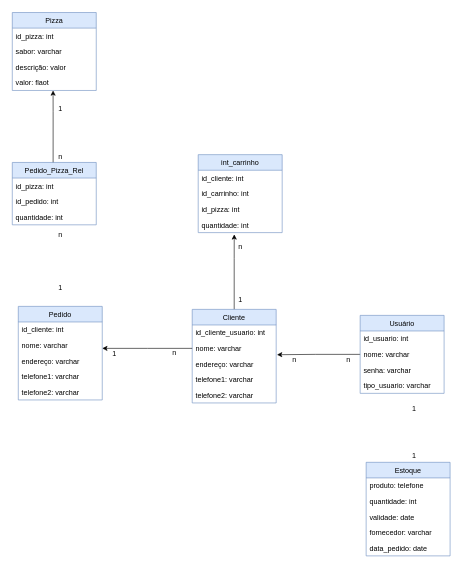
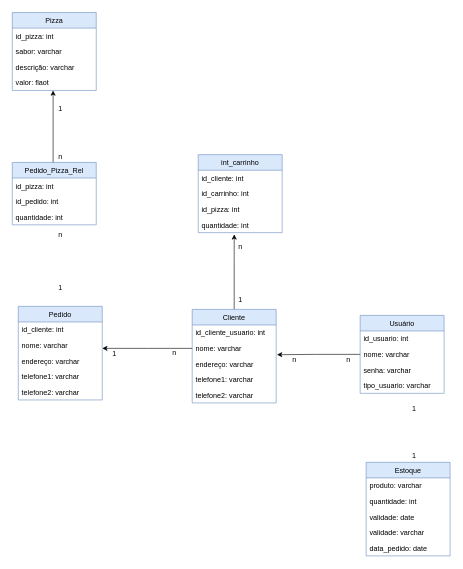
node "descrição: valor": label "descrição: valor" -> "descrição: varchar"
node "produto: telefone": label "produto: telefone" -> "produto: varchar"
node "fornecedor: varchar": label "fornecedor: varchar" -> "validade: varchar"
